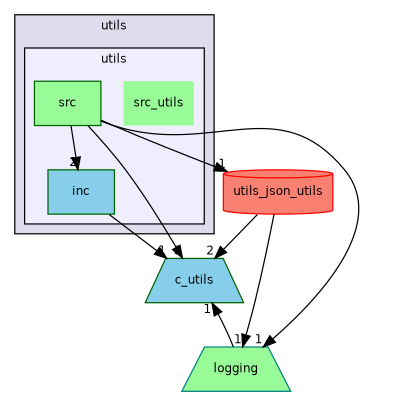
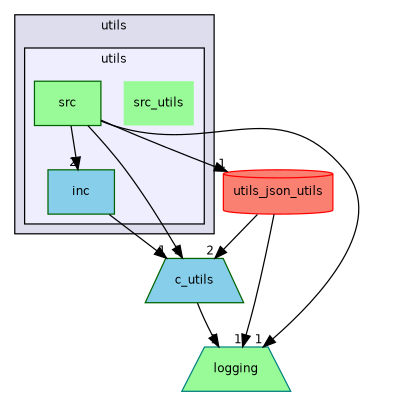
edge "logging" -> "c_utils": reversed
